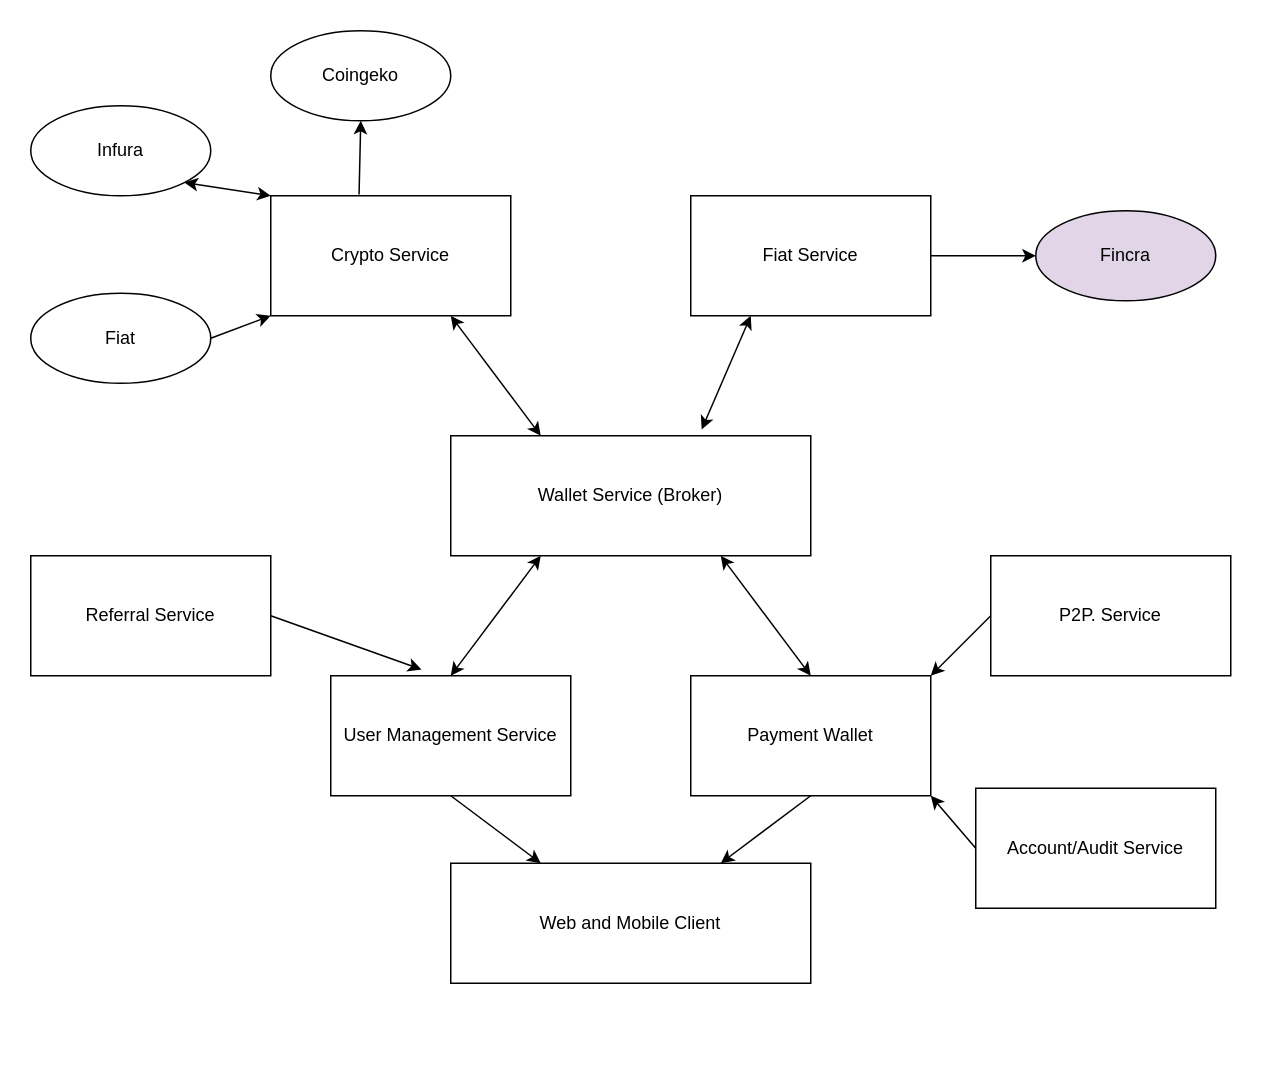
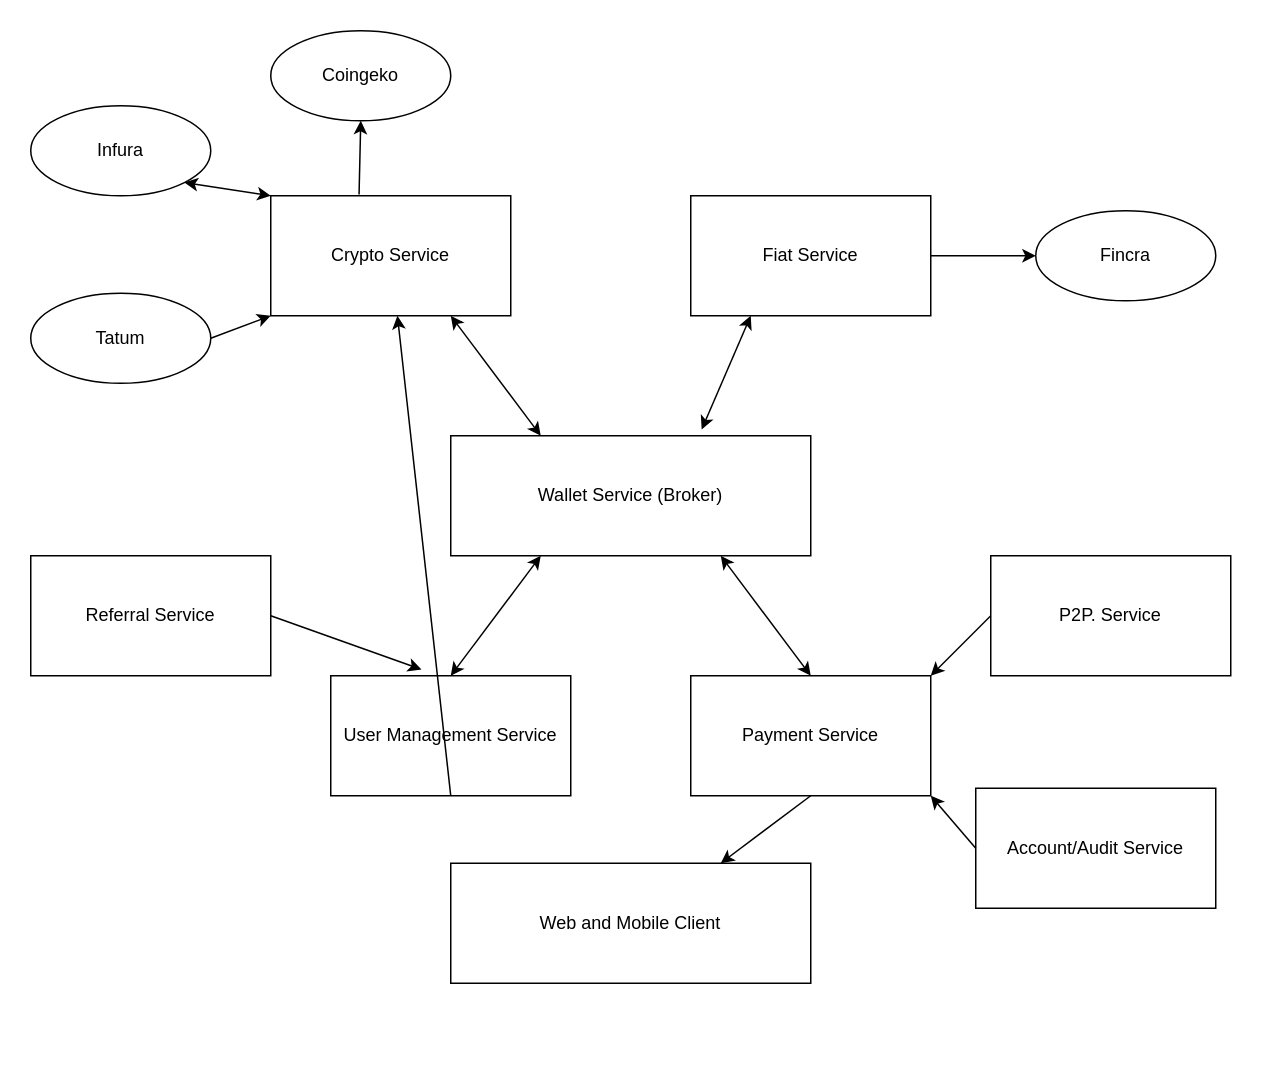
node "Fincra": fillcolor #e1d5e7 -> #ffffff
node "Fiat": label "Fiat" -> "Tatum"
node "Payment Wallet": label "Payment Wallet" -> "Payment Service"
edge "User Management Service" -> "Web and Mobile Client": now "User Management Service" -> "Crypto Service"
